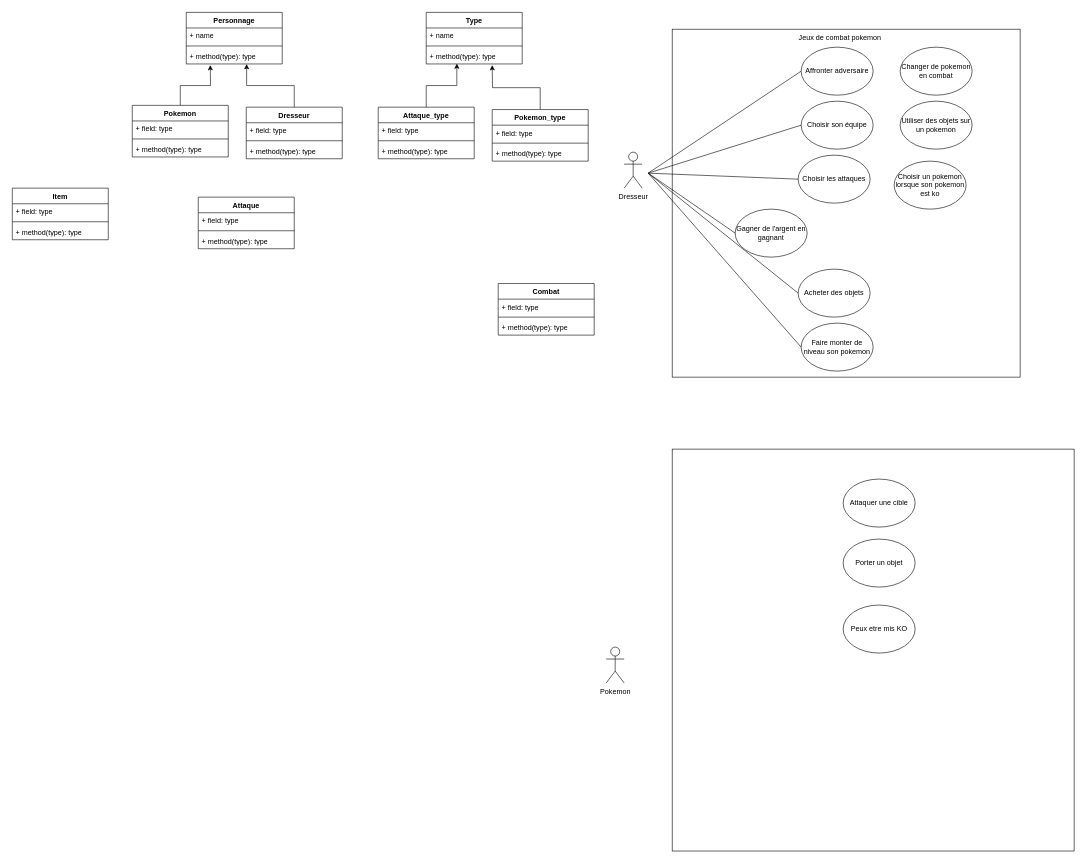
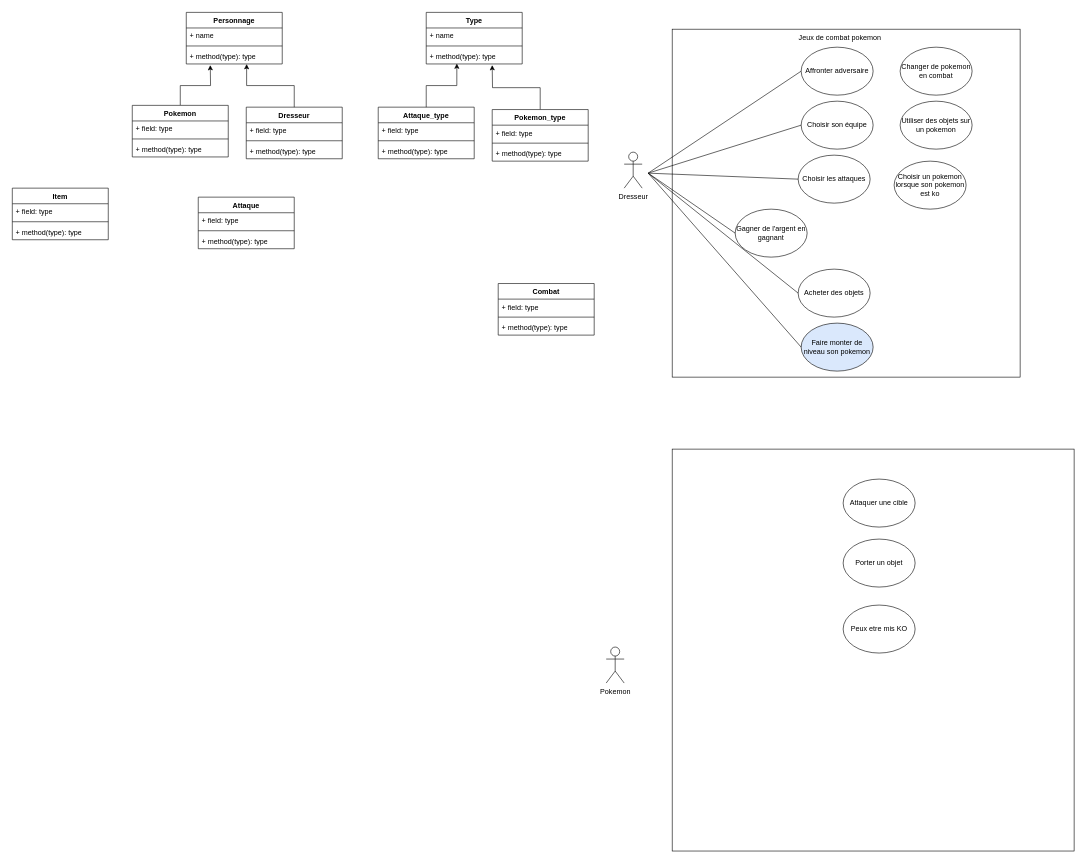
node "Faire monter de niveau son pokemon": fillcolor #ffffff -> #dae8fc
